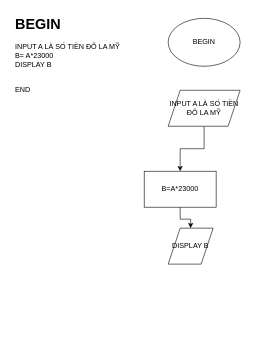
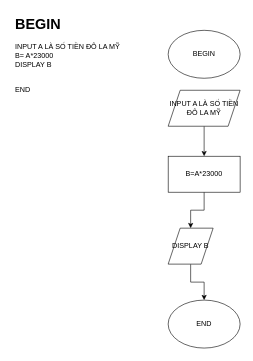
node "BEGIN": moved (204, 42) -> (204, 54)
node "B=A*23000": moved (180, 189) -> (204, 174)
edge "DISPLAY B" -> "END": added
node "END": added
